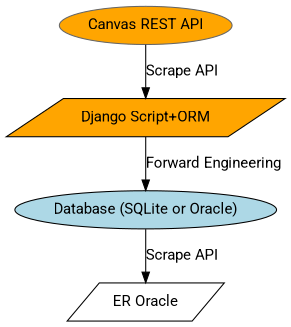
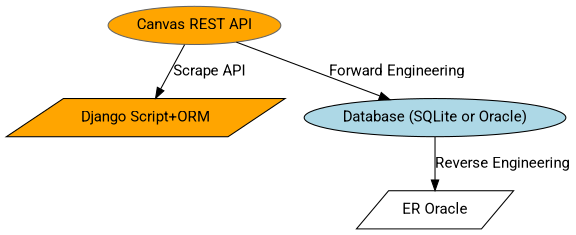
edge "Django Script+ORM" -> "Database (SQLite or Oracle)": now "Canvas REST API" -> "Database (SQLite or Oracle)"
edge "Database (SQLite or Oracle)" -> "ER Oracle": label "Scrape API" -> "Reverse Engineering"
